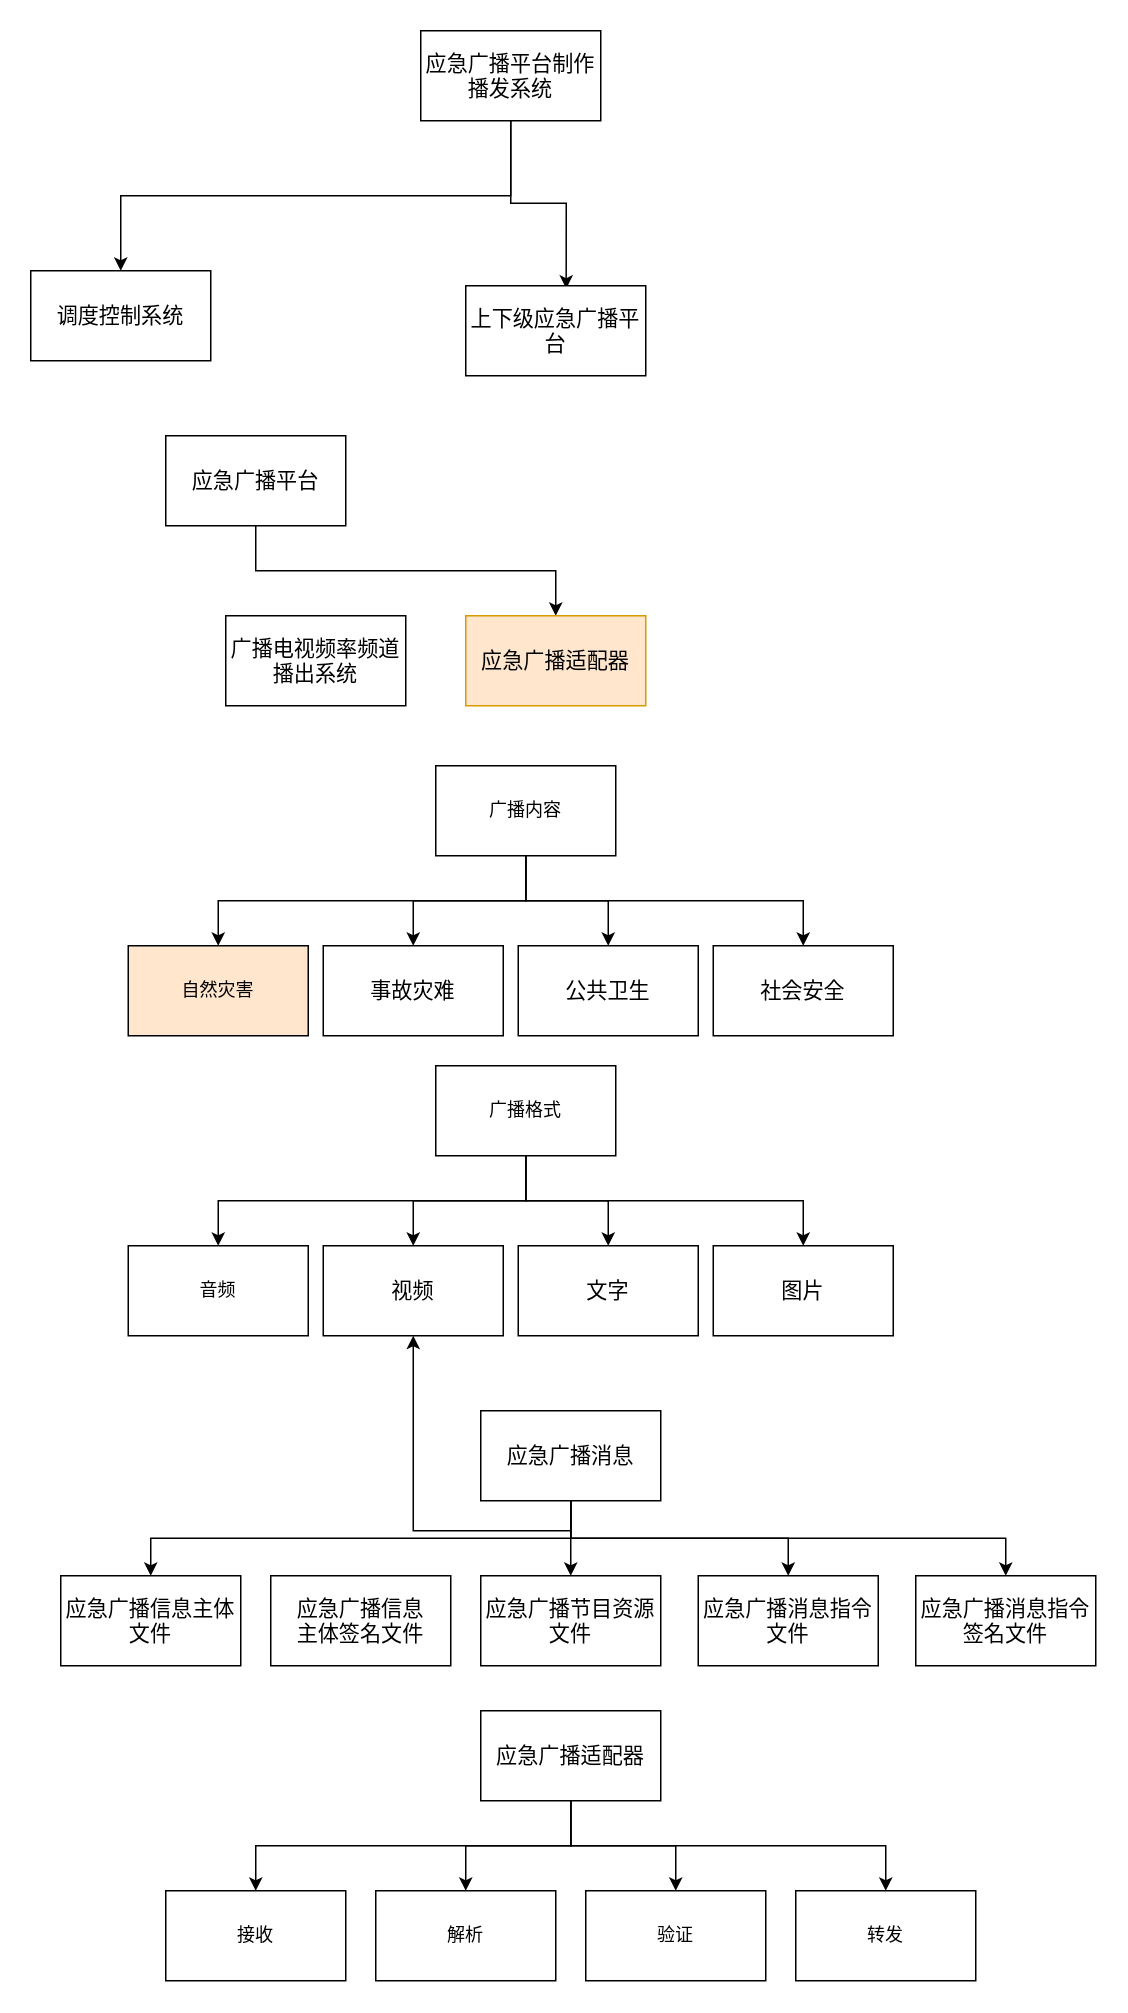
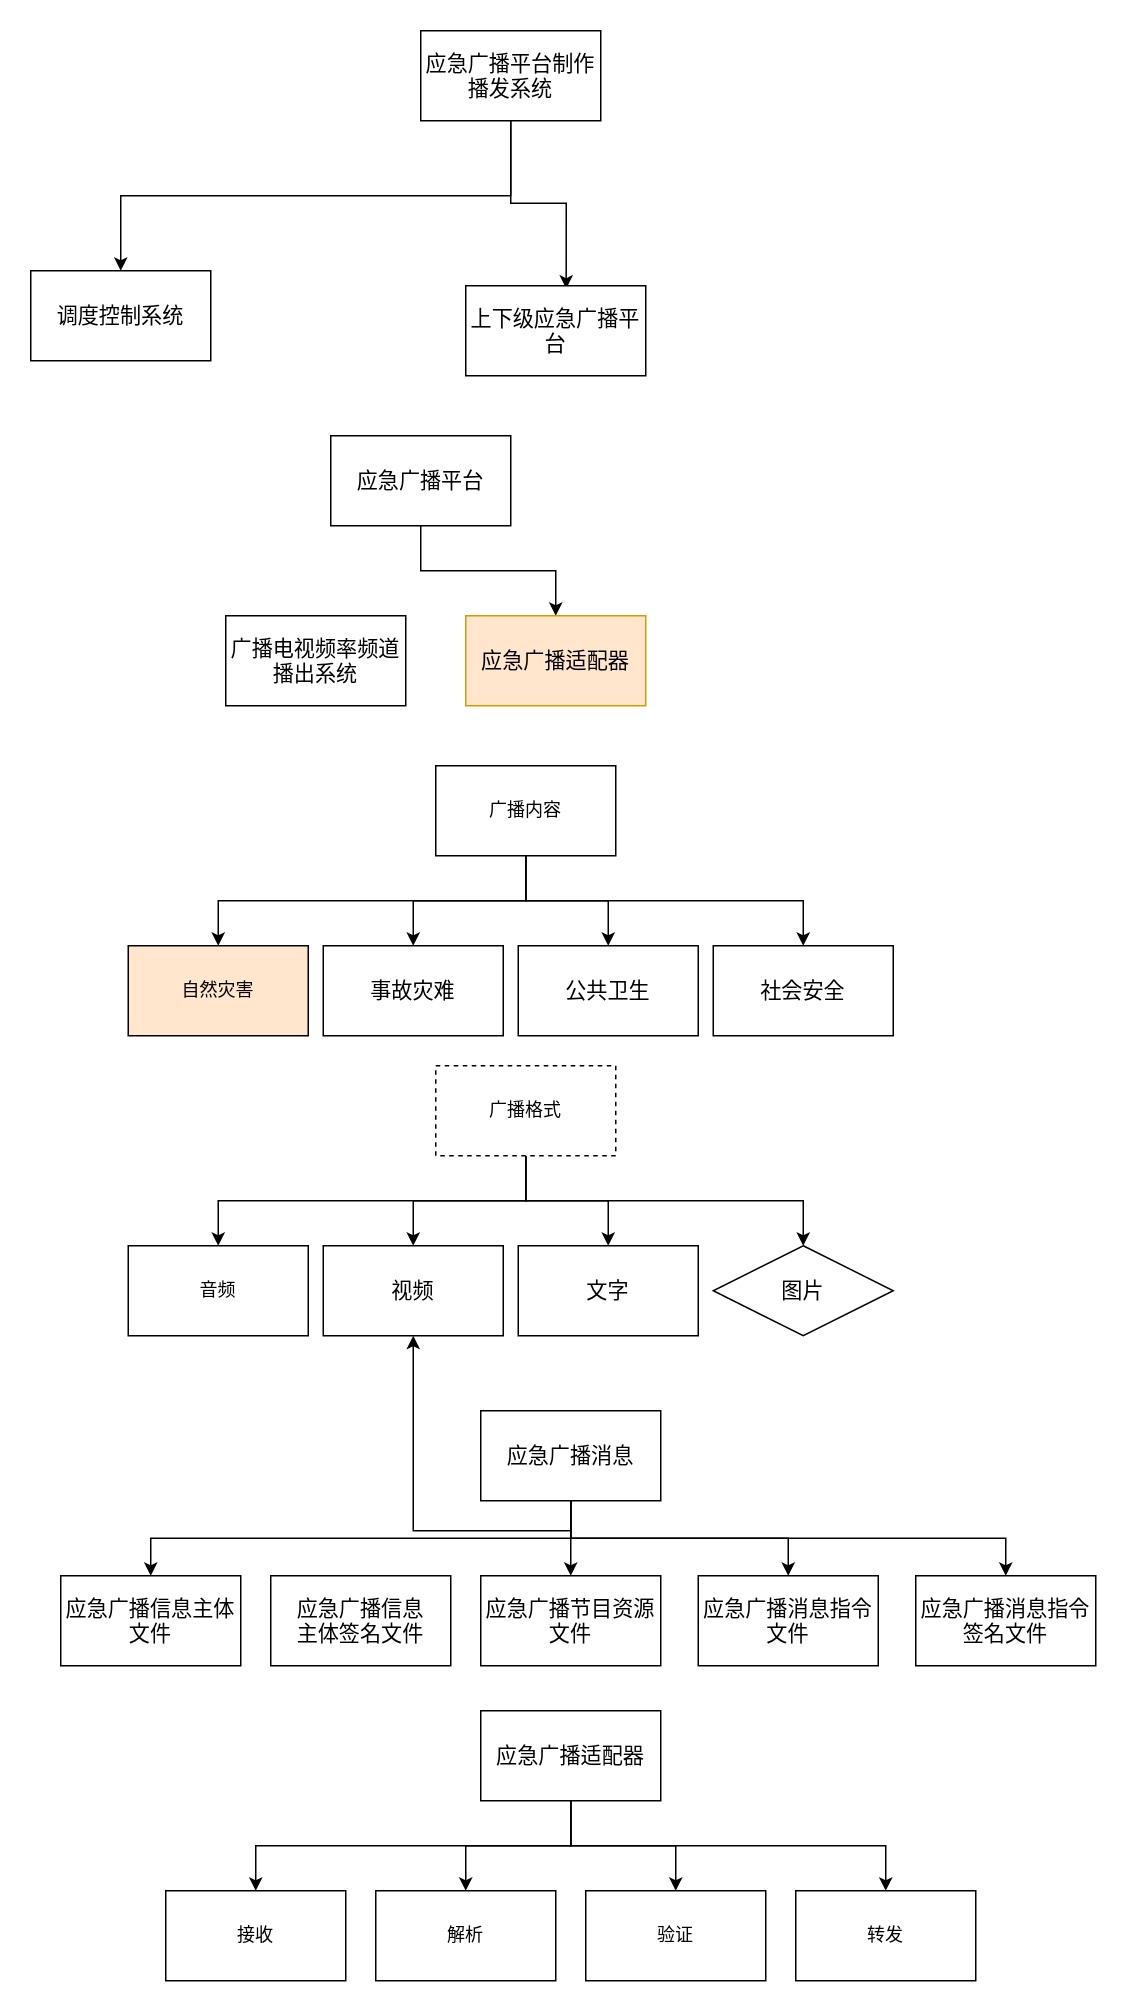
node "应急广播平台": moved (256, 481) -> (421, 481)
node "广播格式": style solid -> dashed
node "图片": shape rectangle -> diamond
